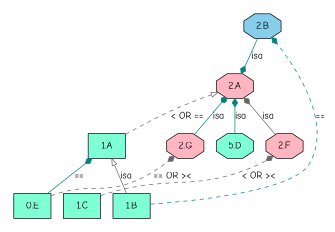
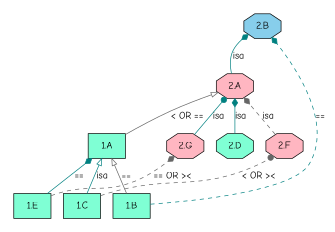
edge "2.B" -> "2.A": reversed
edge "1.A" -> "2.A": style dashed -> solid
edge "2.F" -> "2.A": style solid -> dashed
node "5.D": label "5.D" -> "2.D"
edge "1.B" -> "1.A": label "isa" -> "=="
edge "1.C" -> "1.A": added, label "isa"
edge "1.C" -> "2.F": arrowhead diamond -> dot
node "0.E": label "0.E" -> "1.E"
